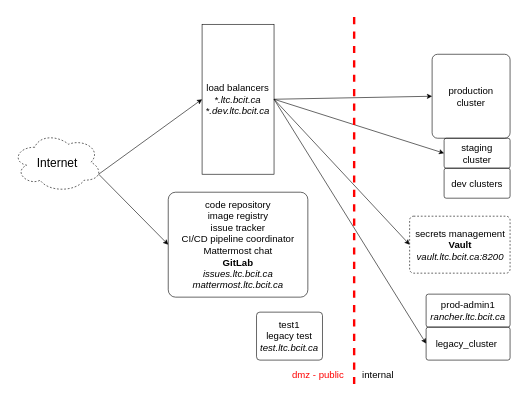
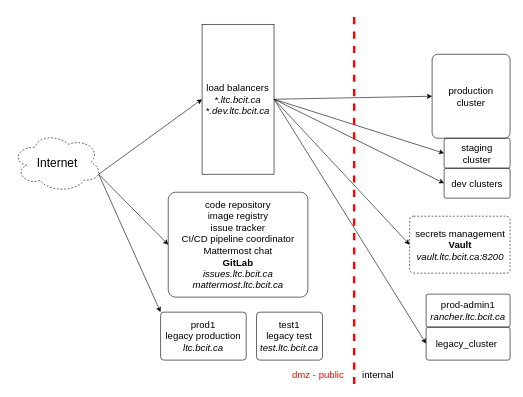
edge "load balancers *.ltc.bcit.ca *.dev.ltc.bcit.ca" -> "dev clusters": added
edge "Internet" -> "prod1 legacy production ltc.bcit.ca": added
node "prod1 legacy production ltc.bcit.ca": added
